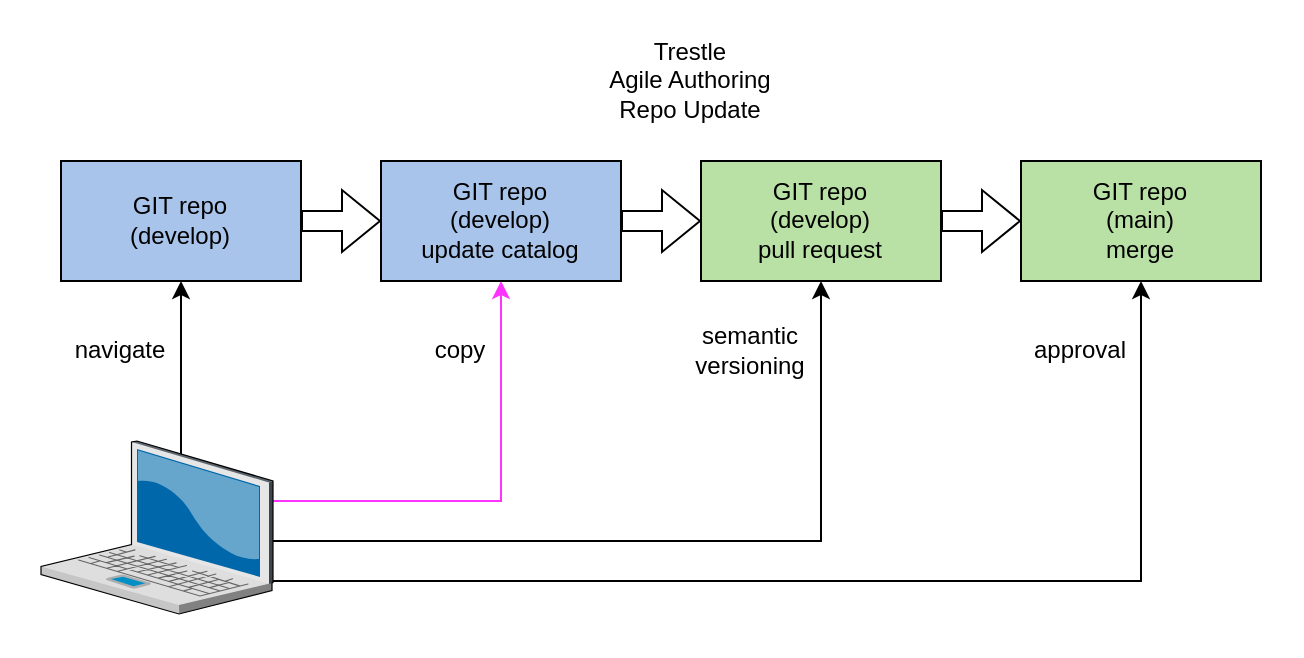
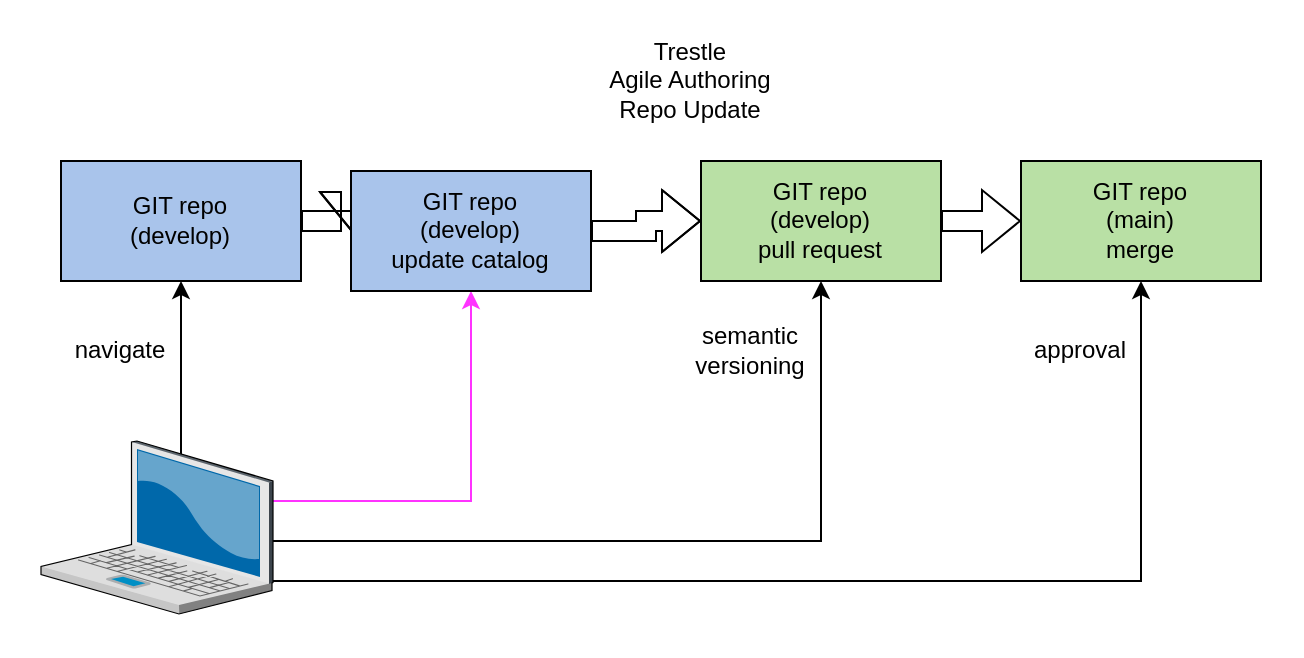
node "GIT repo (develop) update catalog": moved (501, 221) -> (471, 231)
node "copy": removed
